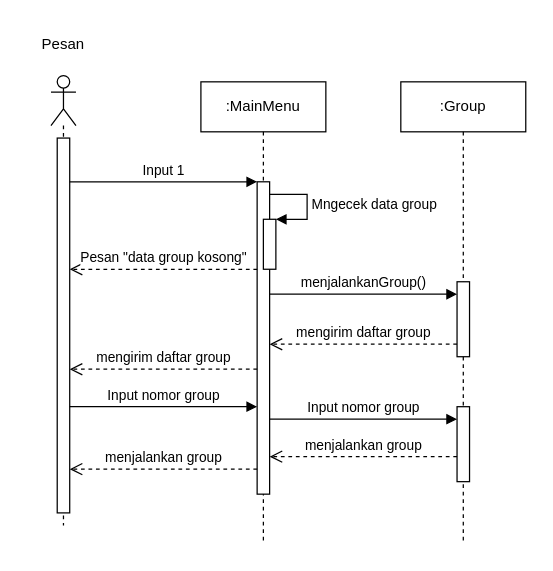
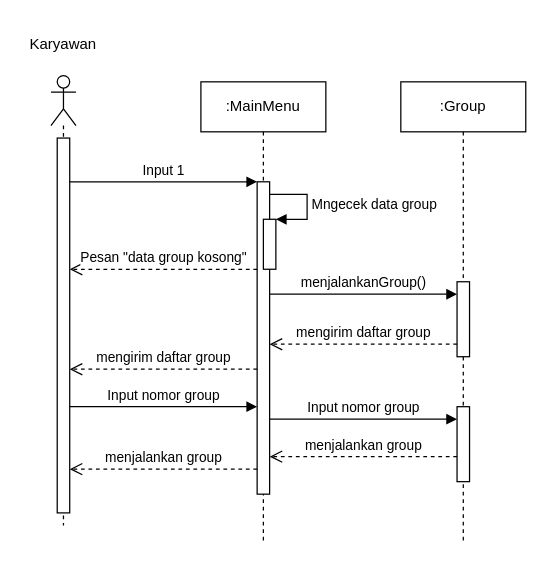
node "Pesan": label "Pesan" -> "Karyawan"
